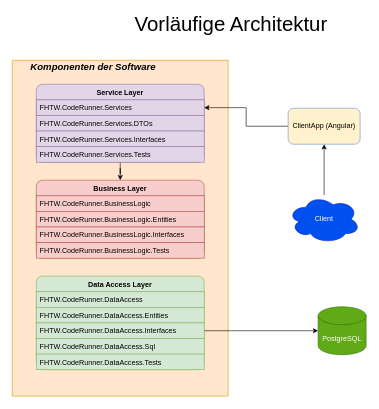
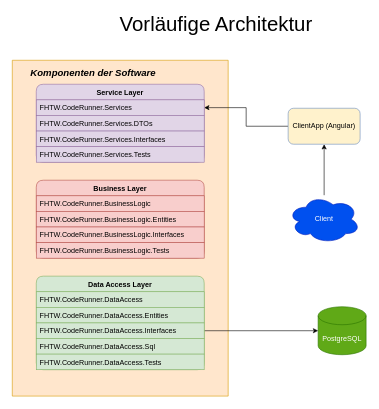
node "Vorläufige Architektur": moved (231, 24) -> (216, 24)
node "Komponenten der Software": moved (93, 66) -> (93, 72)
edge "Service Layer" -> "Business Layer": removed
